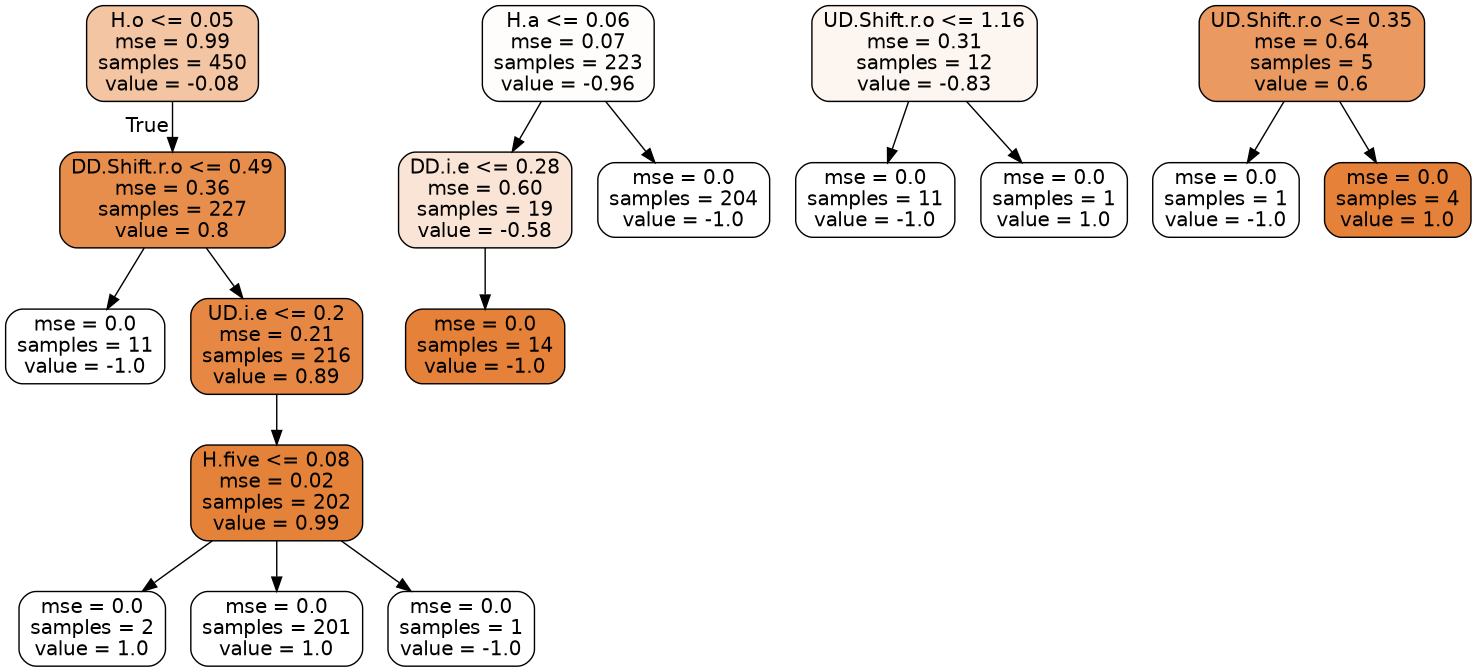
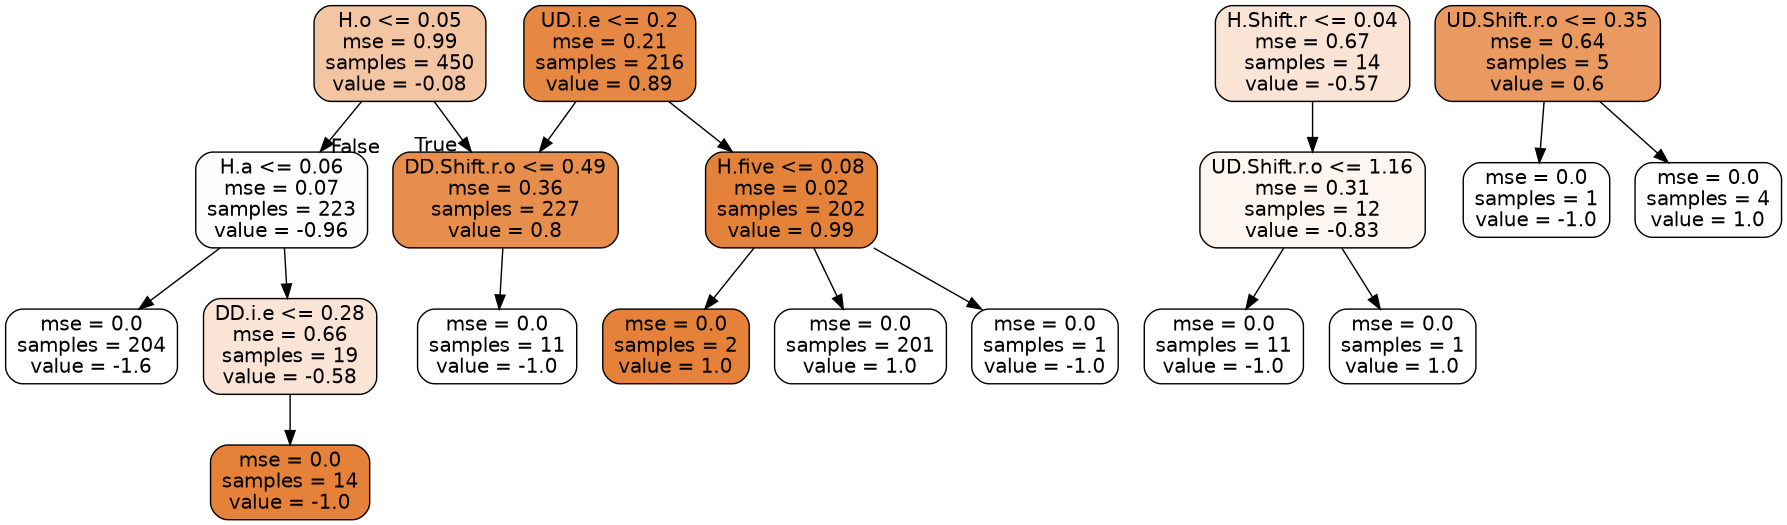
node "H.Shift.r <= 0.04 mse = 0.67 samples = 14 value = -0.57": added
edge "H.o <= 0.05 mse = 0.99 samples = 450 value = -0.08" -> "H.a <= 0.06 mse = 0.07 samples = 223 value = -0.96": added
node "DD.i.e <= 0.28 mse = 0.60 samples = 19 value = -0.58": label "DD.i.e <= 0.28 mse = 0.60 samples = 19 value = -0.58" -> "DD.i.e <= 0.28 mse = 0.66 samples = 19 value = -0.58"
node "mse = 0.0 samples = 204 value = -1.0": label "mse = 0.0 samples = 204 value = -1.0" -> "mse = 0.0 samples = 204 value = -1.6"
node "mse = 0.0 samples = 4 value = 1.0": fillcolor #e58139 -> #ffffff
edge "DD.Shift.r.o <= 0.49 mse = 0.36 samples = 227 value = 0.8" -> "UD.i.e <= 0.2 mse = 0.21 samples = 216 value = 0.89": reversed
node "mse = 0.0 samples = 2 value = 1.0": fillcolor #ffffff -> #e58139
